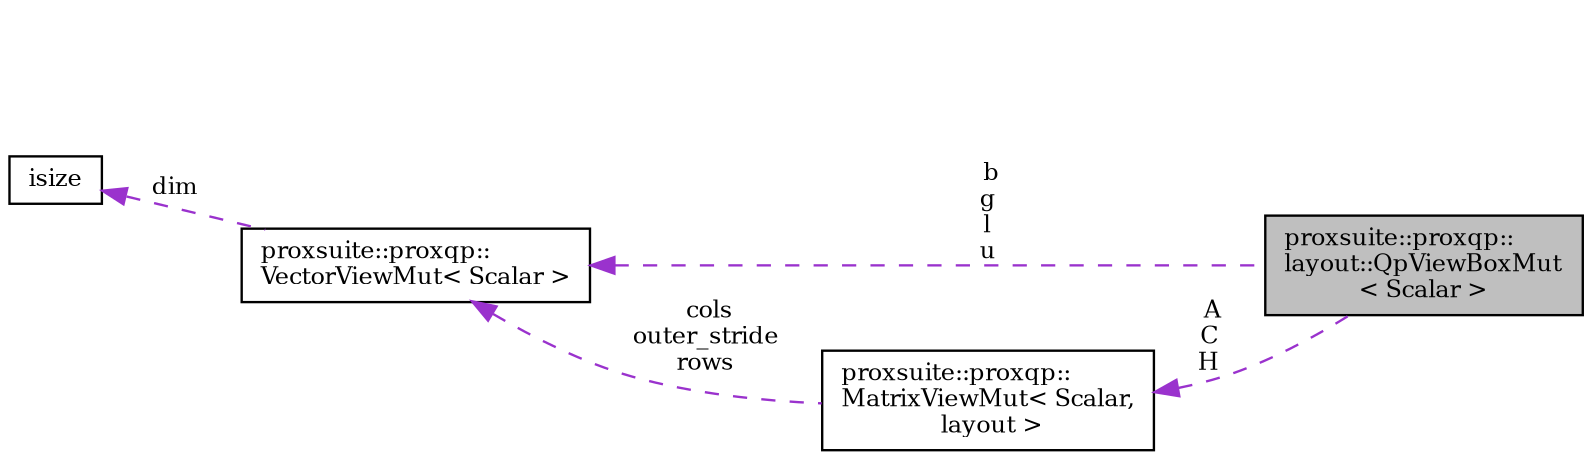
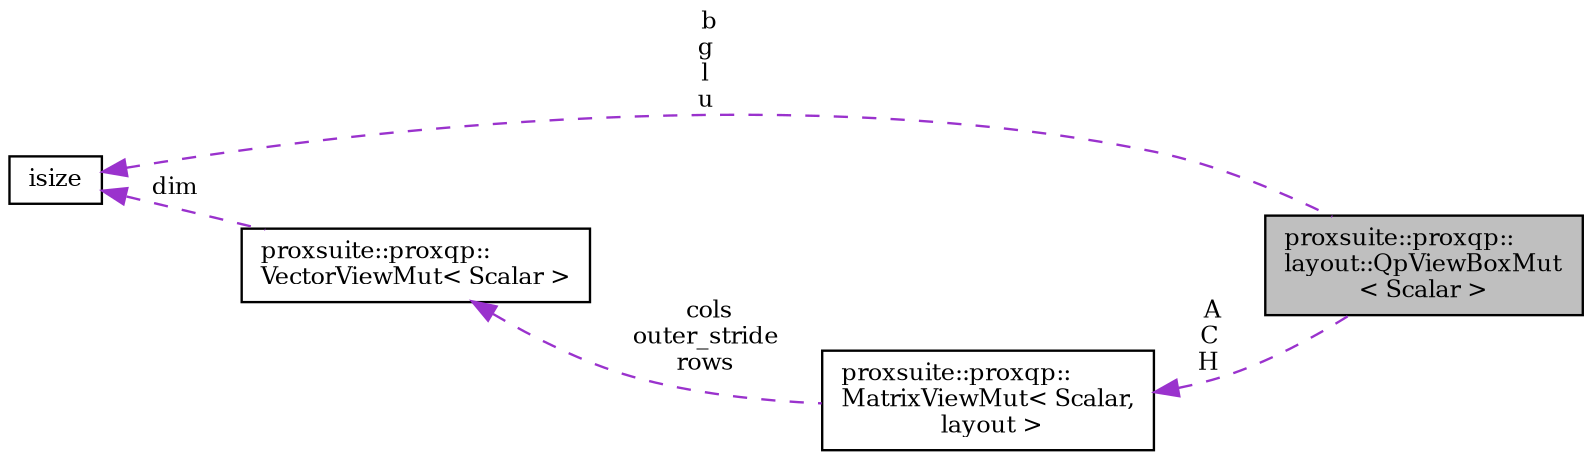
edge "proxsuite::proxqp:: layout::QpViewBoxMut < Scalar >" -> "proxsuite::proxqp:: VectorViewMut< Scalar >": now "proxsuite::proxqp:: layout::QpViewBoxMut < Scalar >" -> "isize"
